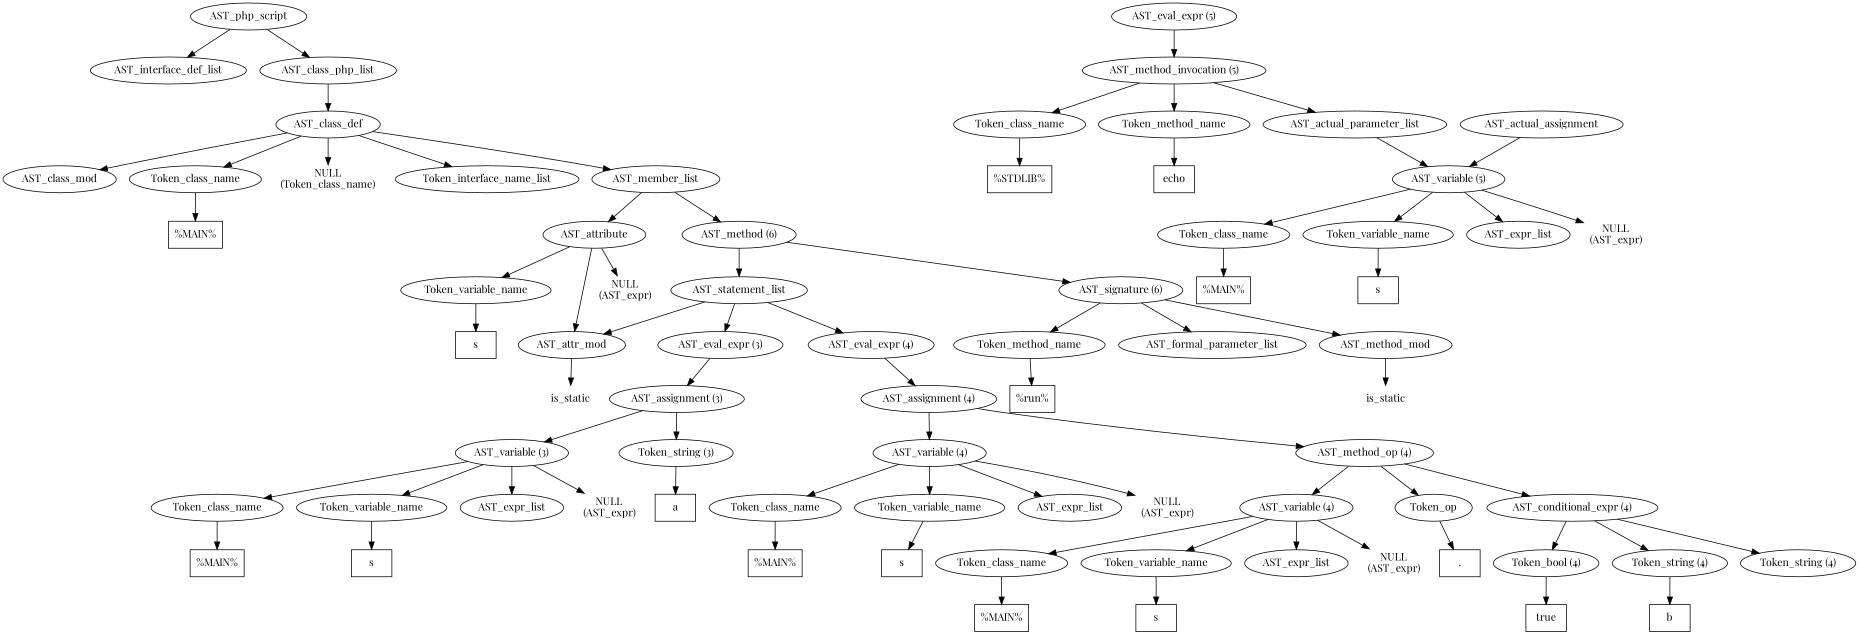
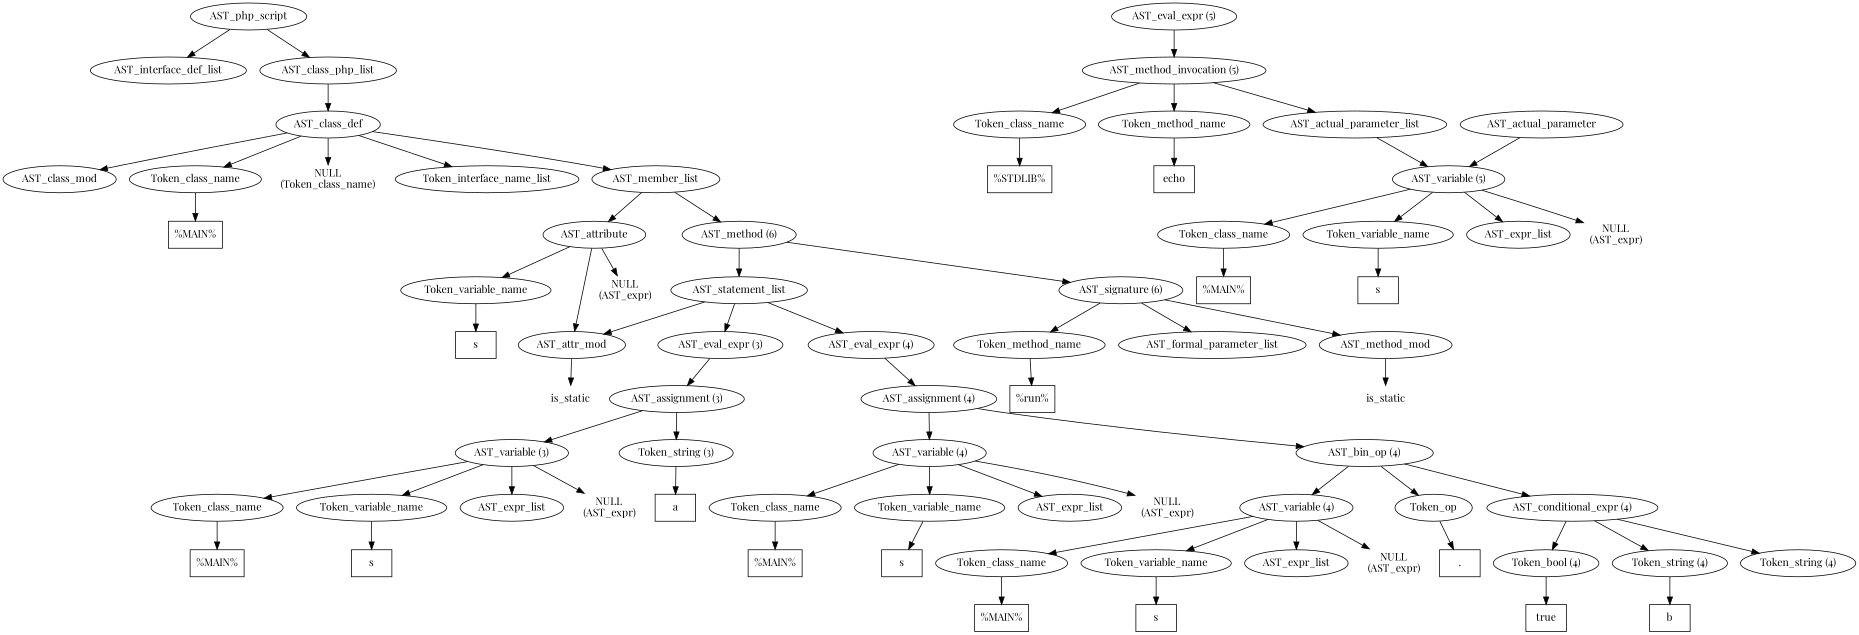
node "AST_actual_assignment": label "AST_actual_assignment" -> "AST_actual_parameter"
node "AST_method_op (4)": label "AST_method_op (4)" -> "AST_bin_op (4)"
